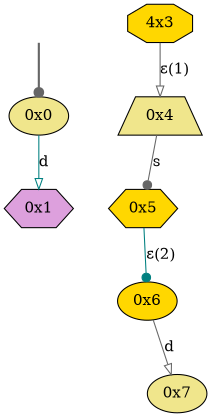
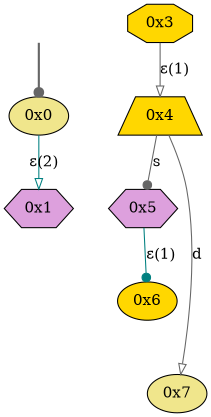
node "4x3": label "4x3" -> "0x3"
node "0x4": fillcolor khaki -> gold
edge "0x0" -> "0x1": label "d" -> "ε(2)"
node "0x5": fillcolor gold -> plum
edge "0x5" -> "0x6": label "ε(2)" -> "ε(1)"
edge "0x6" -> "0x7": now "0x4" -> "0x7"
